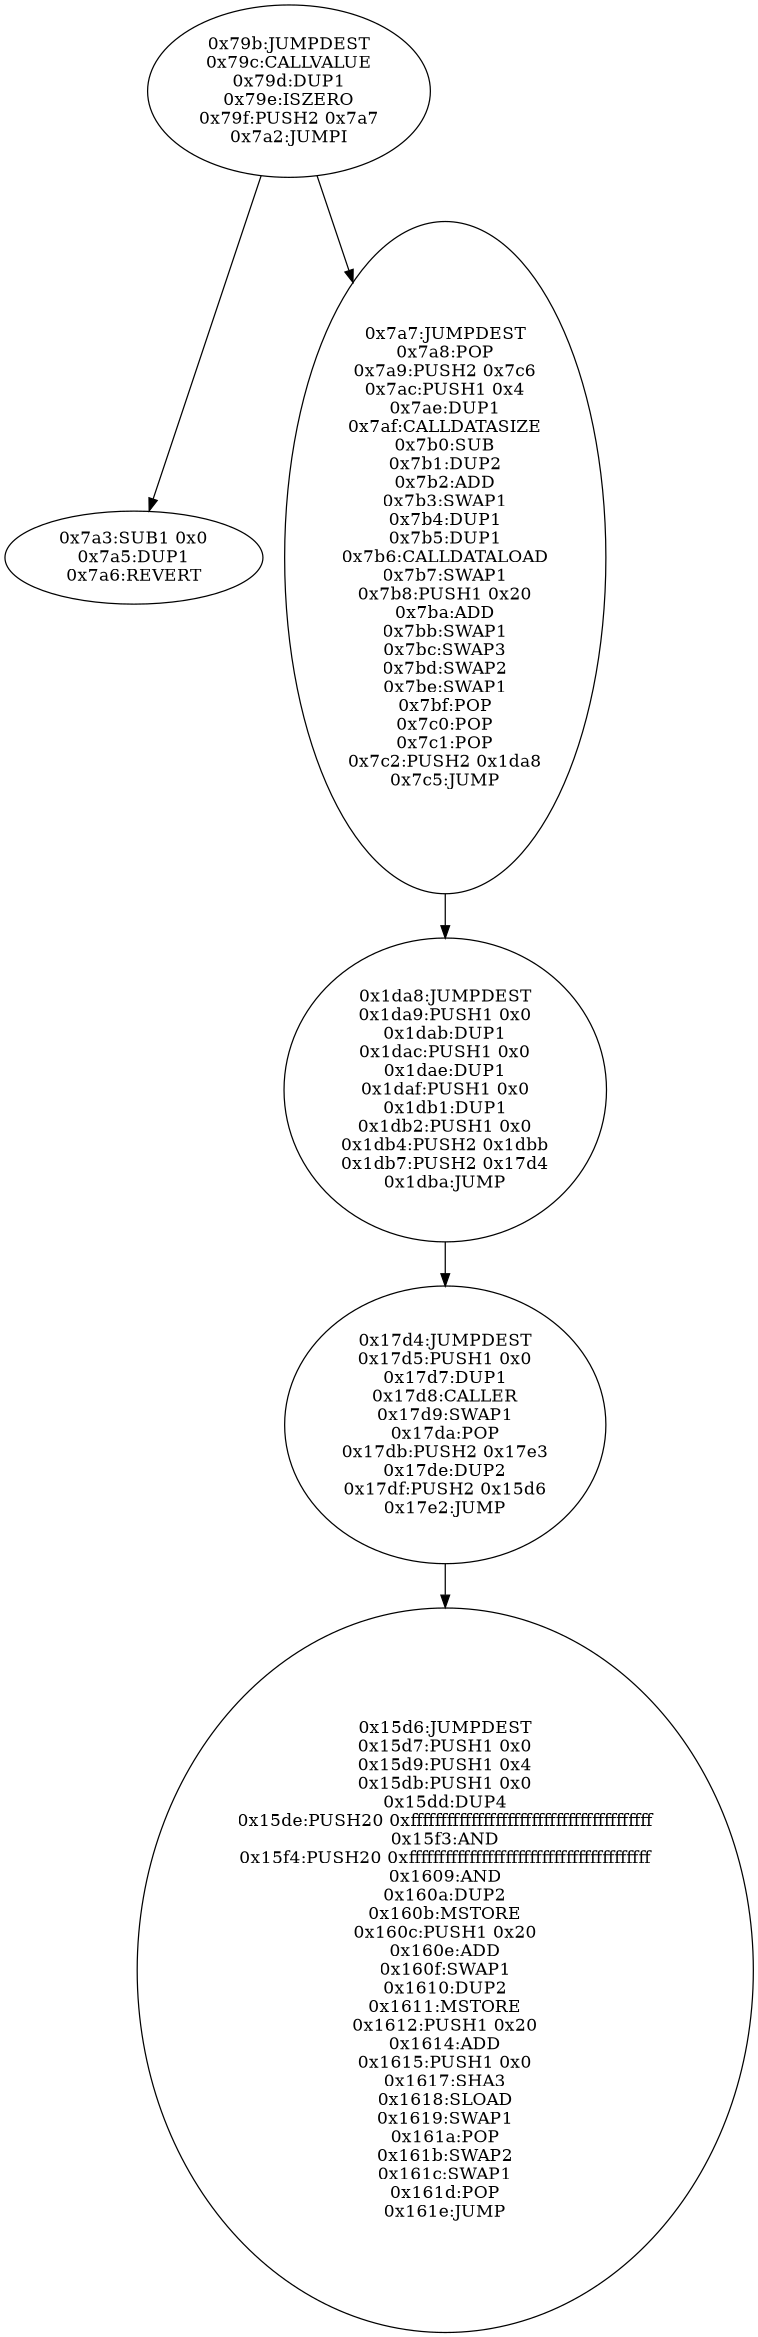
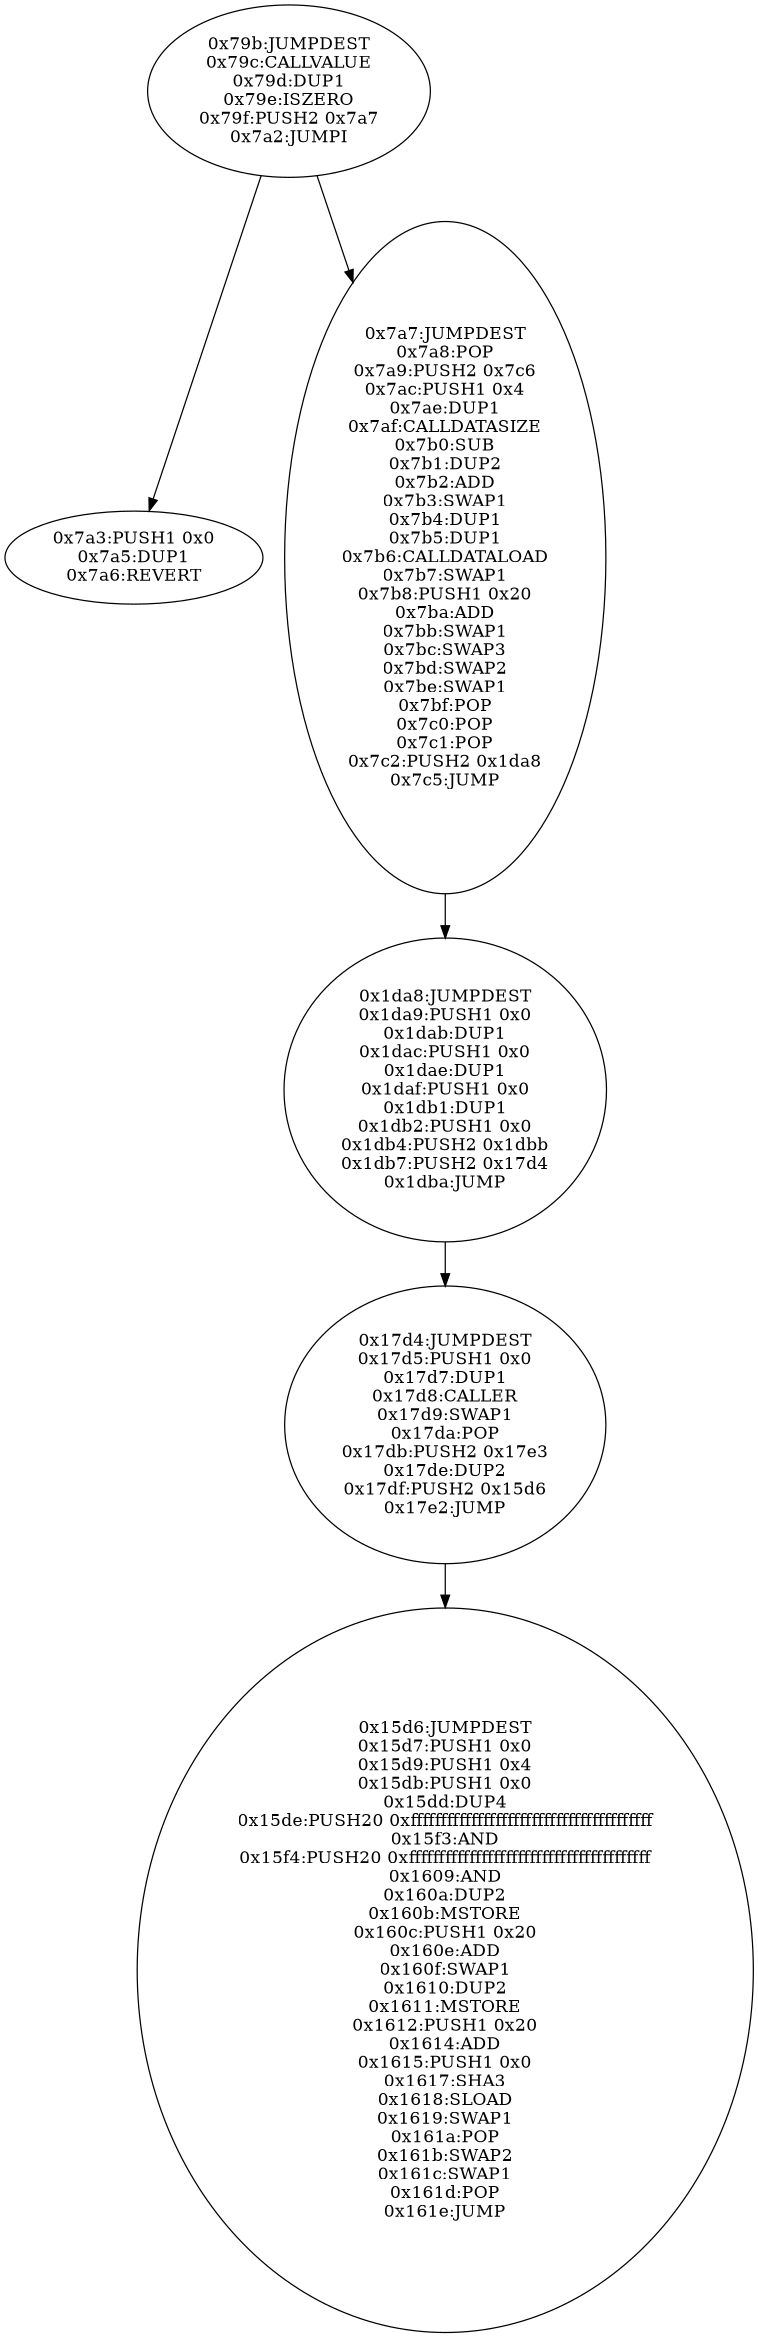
node "0x7a3:SUB1 0x0 0x7a5:DUP1 0x7a6:REVERT": label "0x7a3:SUB1 0x0 0x7a5:DUP1 0x7a6:REVERT" -> "0x7a3:PUSH1 0x0 0x7a5:DUP1 0x7a6:REVERT"
